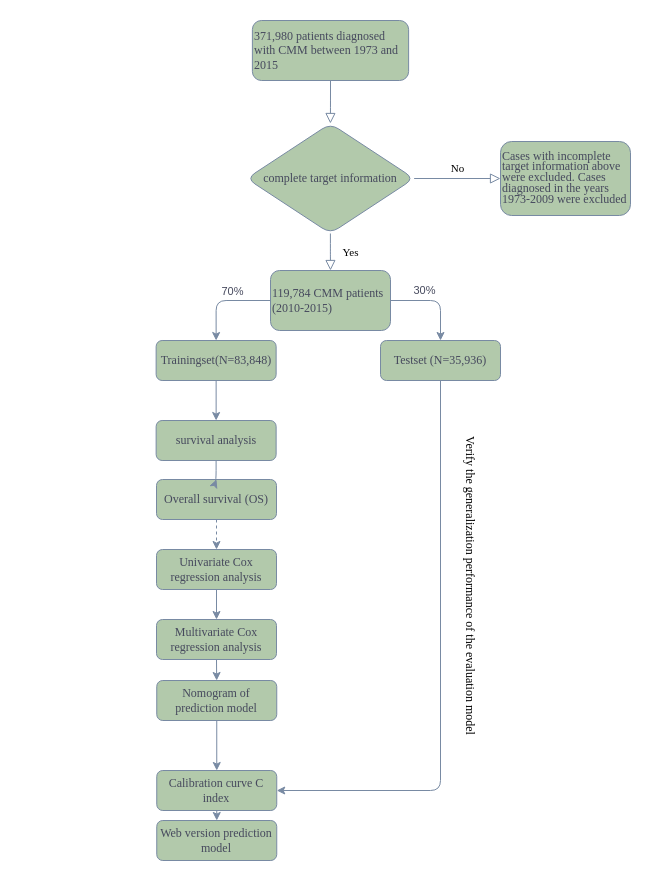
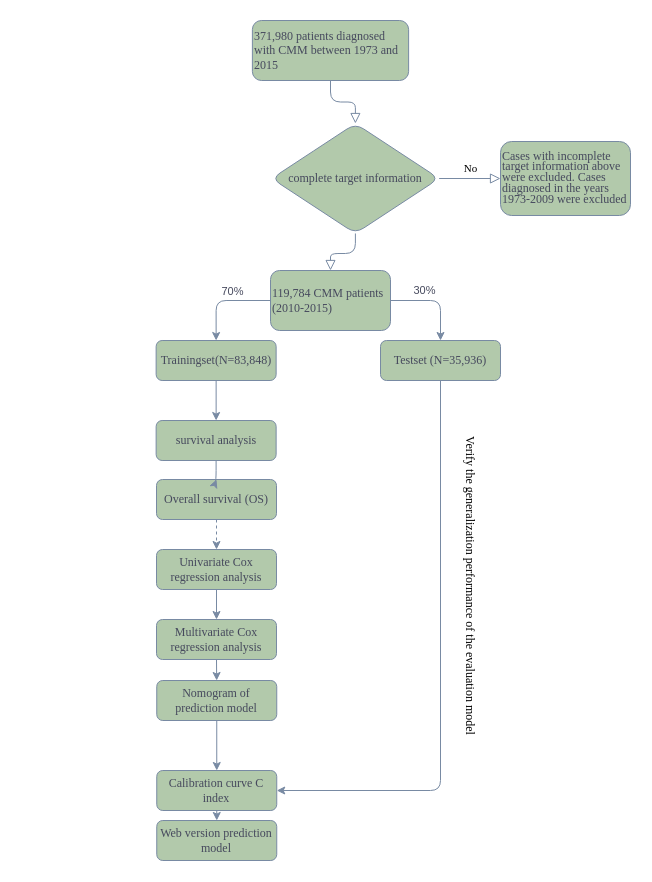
node "complete target information": moved (330, 179) -> (355, 179)
